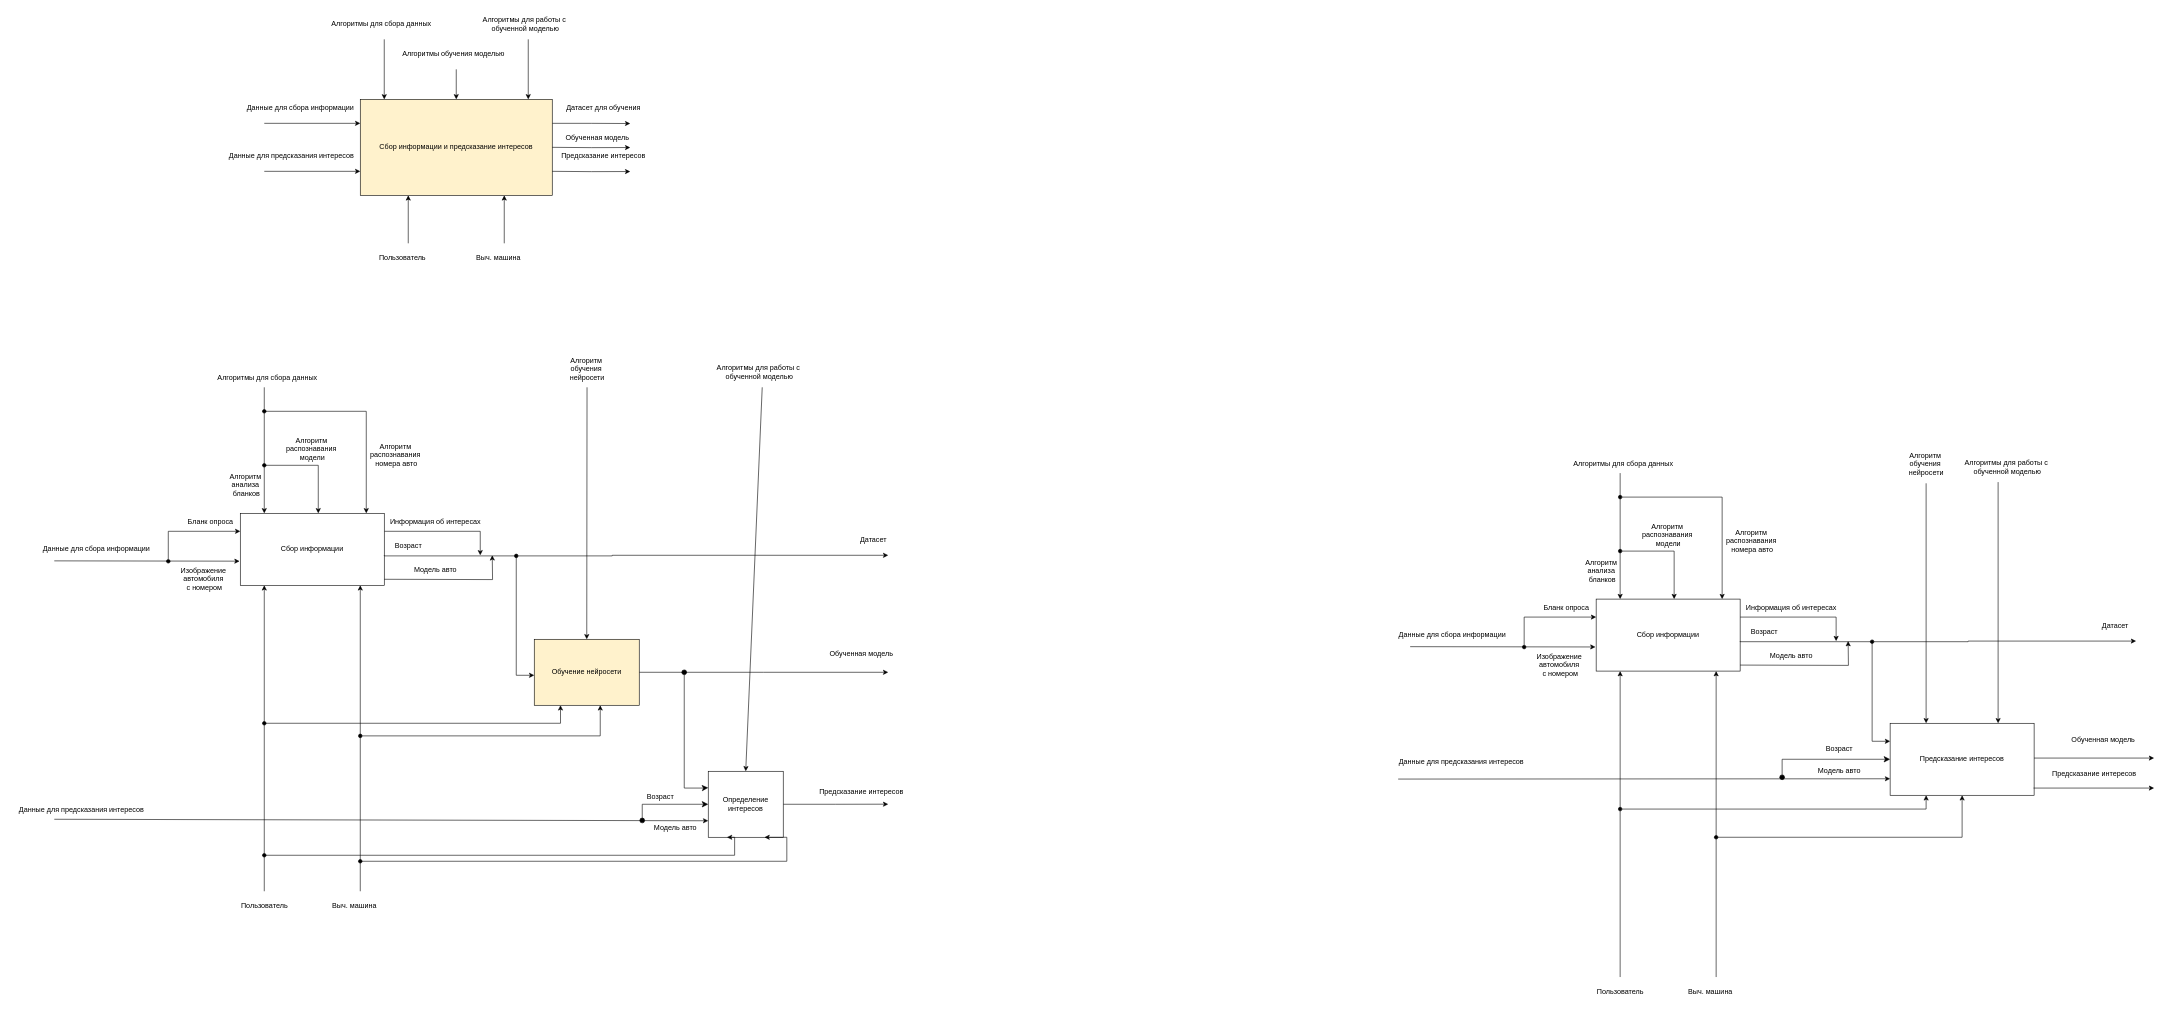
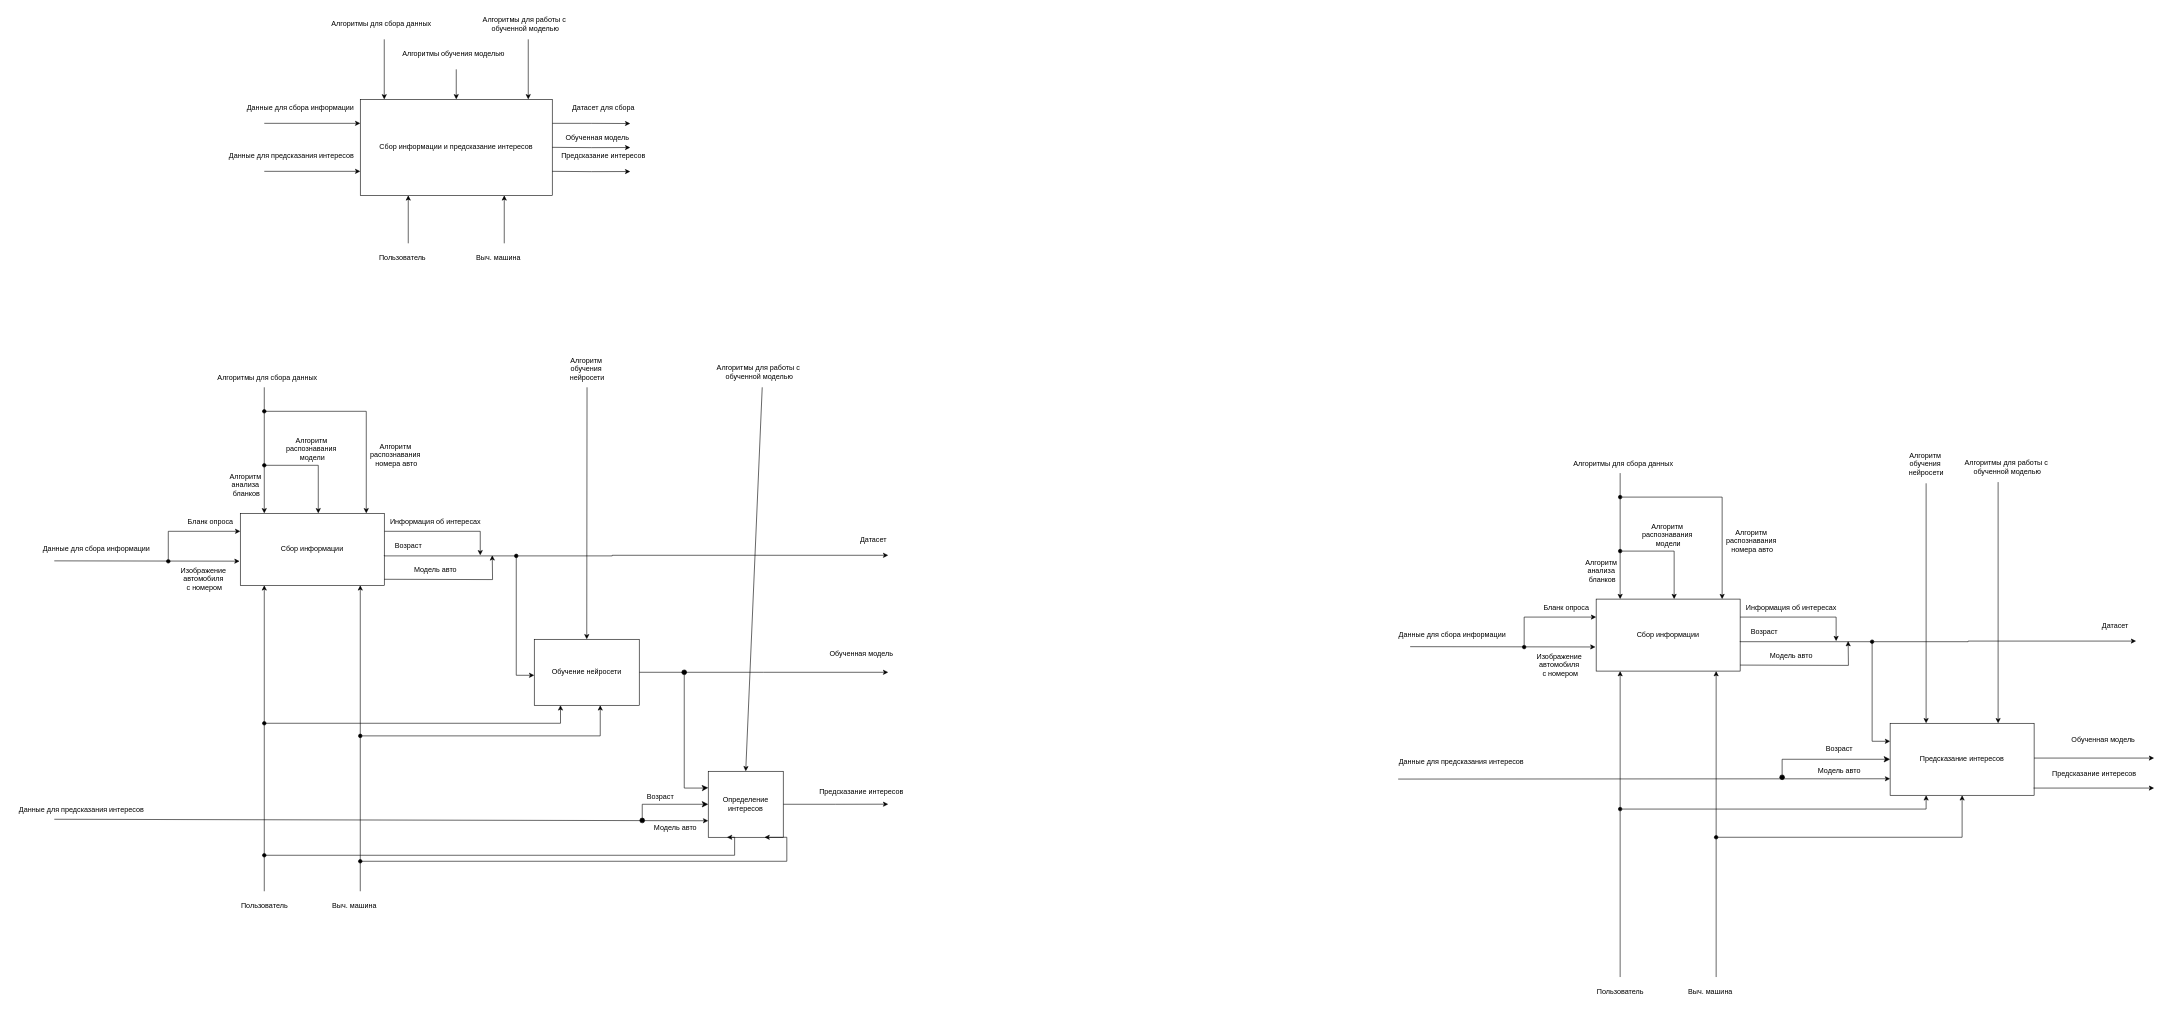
node "Датасет для обучения": label "Датасет для обучения" -> "Датасет для сбора"
node "Сбор информации и предсказание интересов": fillcolor #fff2cc -> #ffffff
node "Обучение нейросети": fillcolor #fff2cc -> #ffffff
